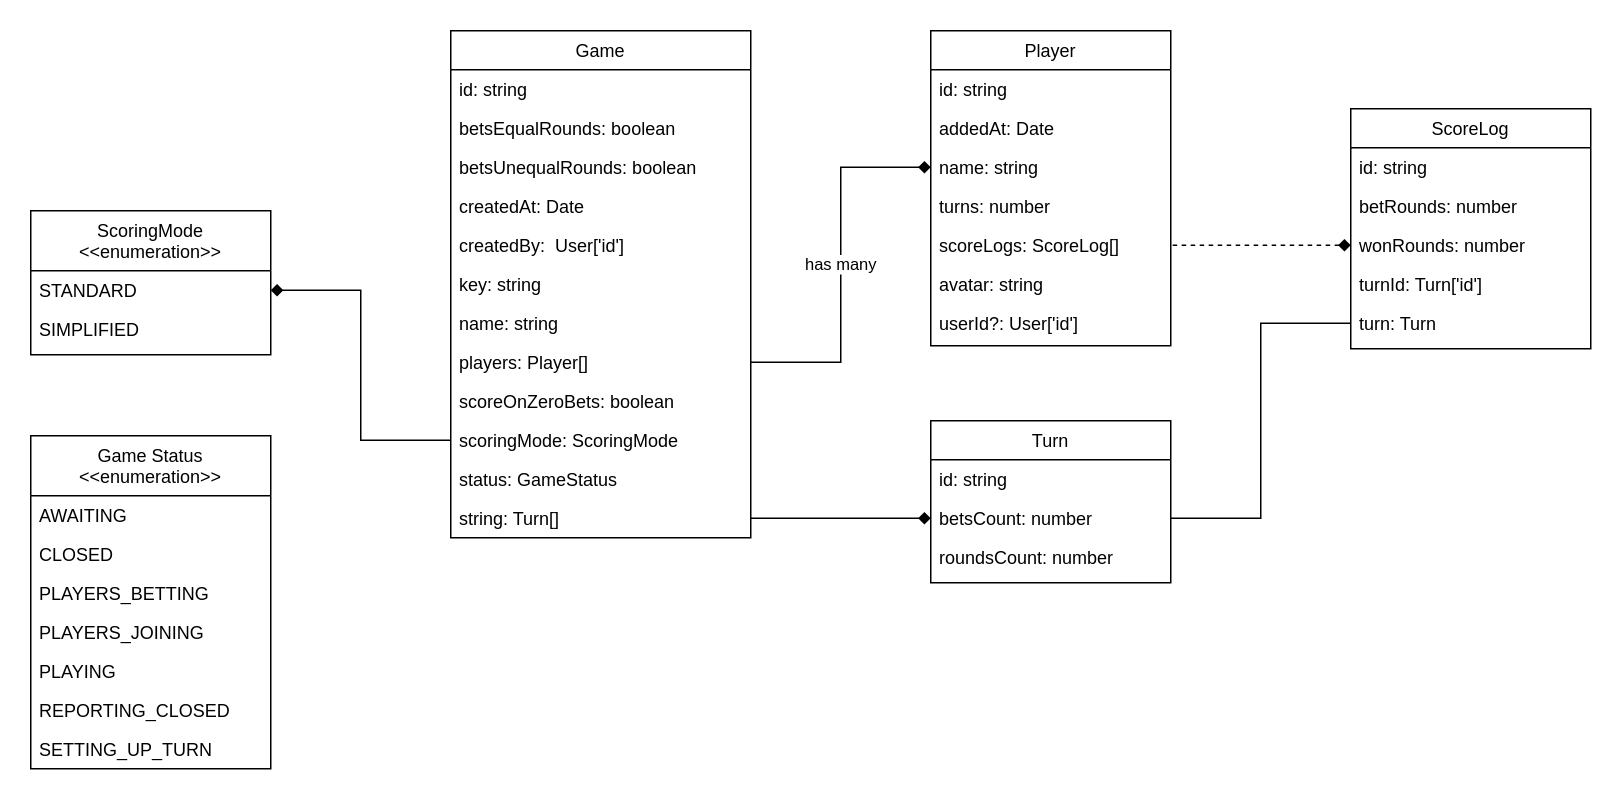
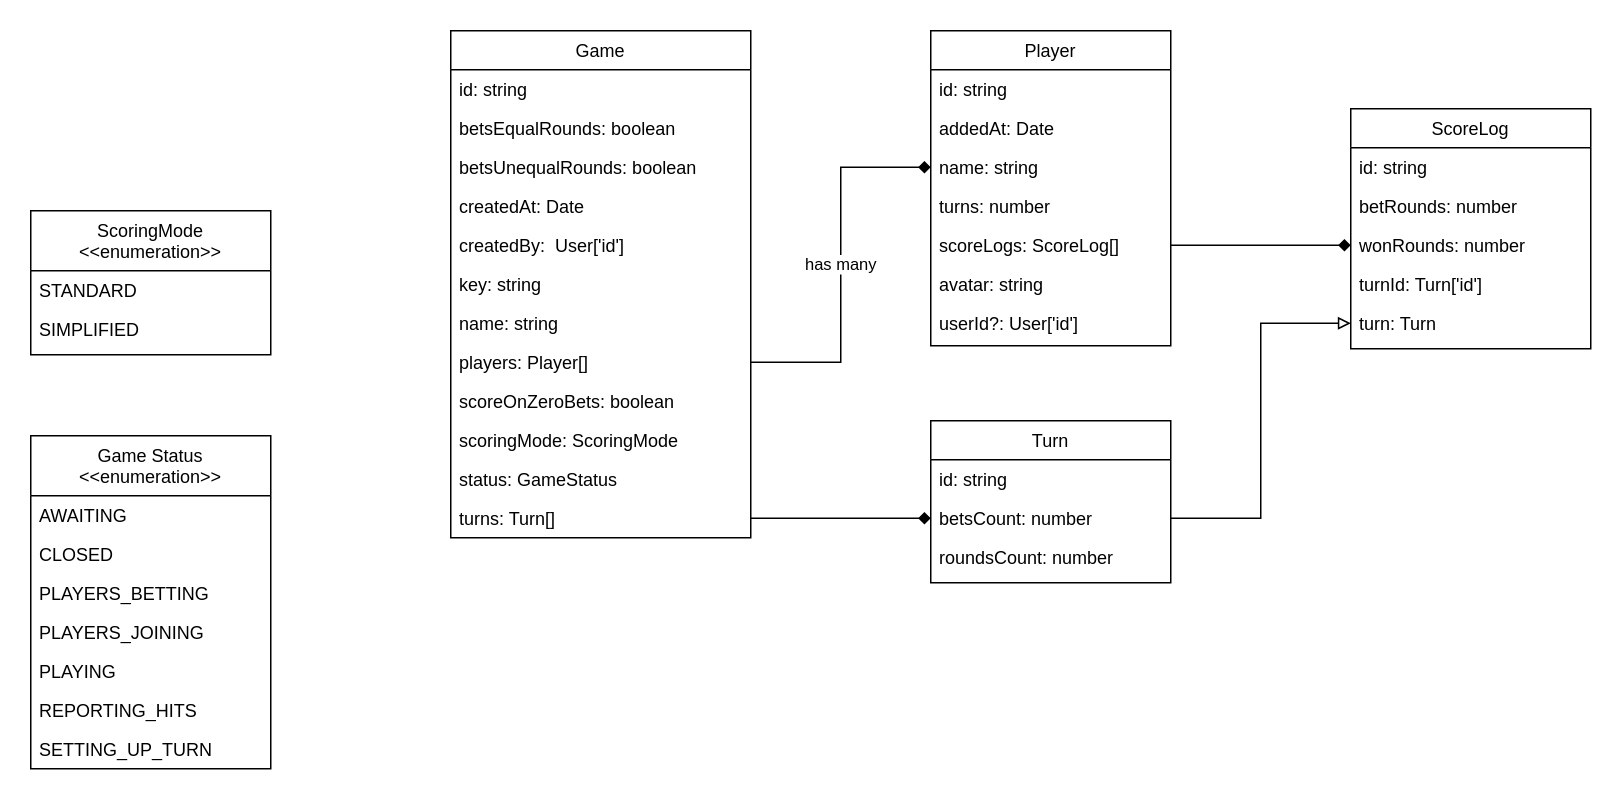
edge "scoreLogs: ScoreLog[]" -> "wonRounds: number": style dashed -> solid
edge "turn: Turn" -- "betsCount: number": arrowhead none -> block
edge "scoringMode: ScoringMode" -> "STANDARD": removed
node "string: Turn[]": label "string: Turn[]" -> "turns: Turn[]"
node "REPORTING_CLOSED": label "REPORTING_CLOSED" -> "REPORTING_HITS"
